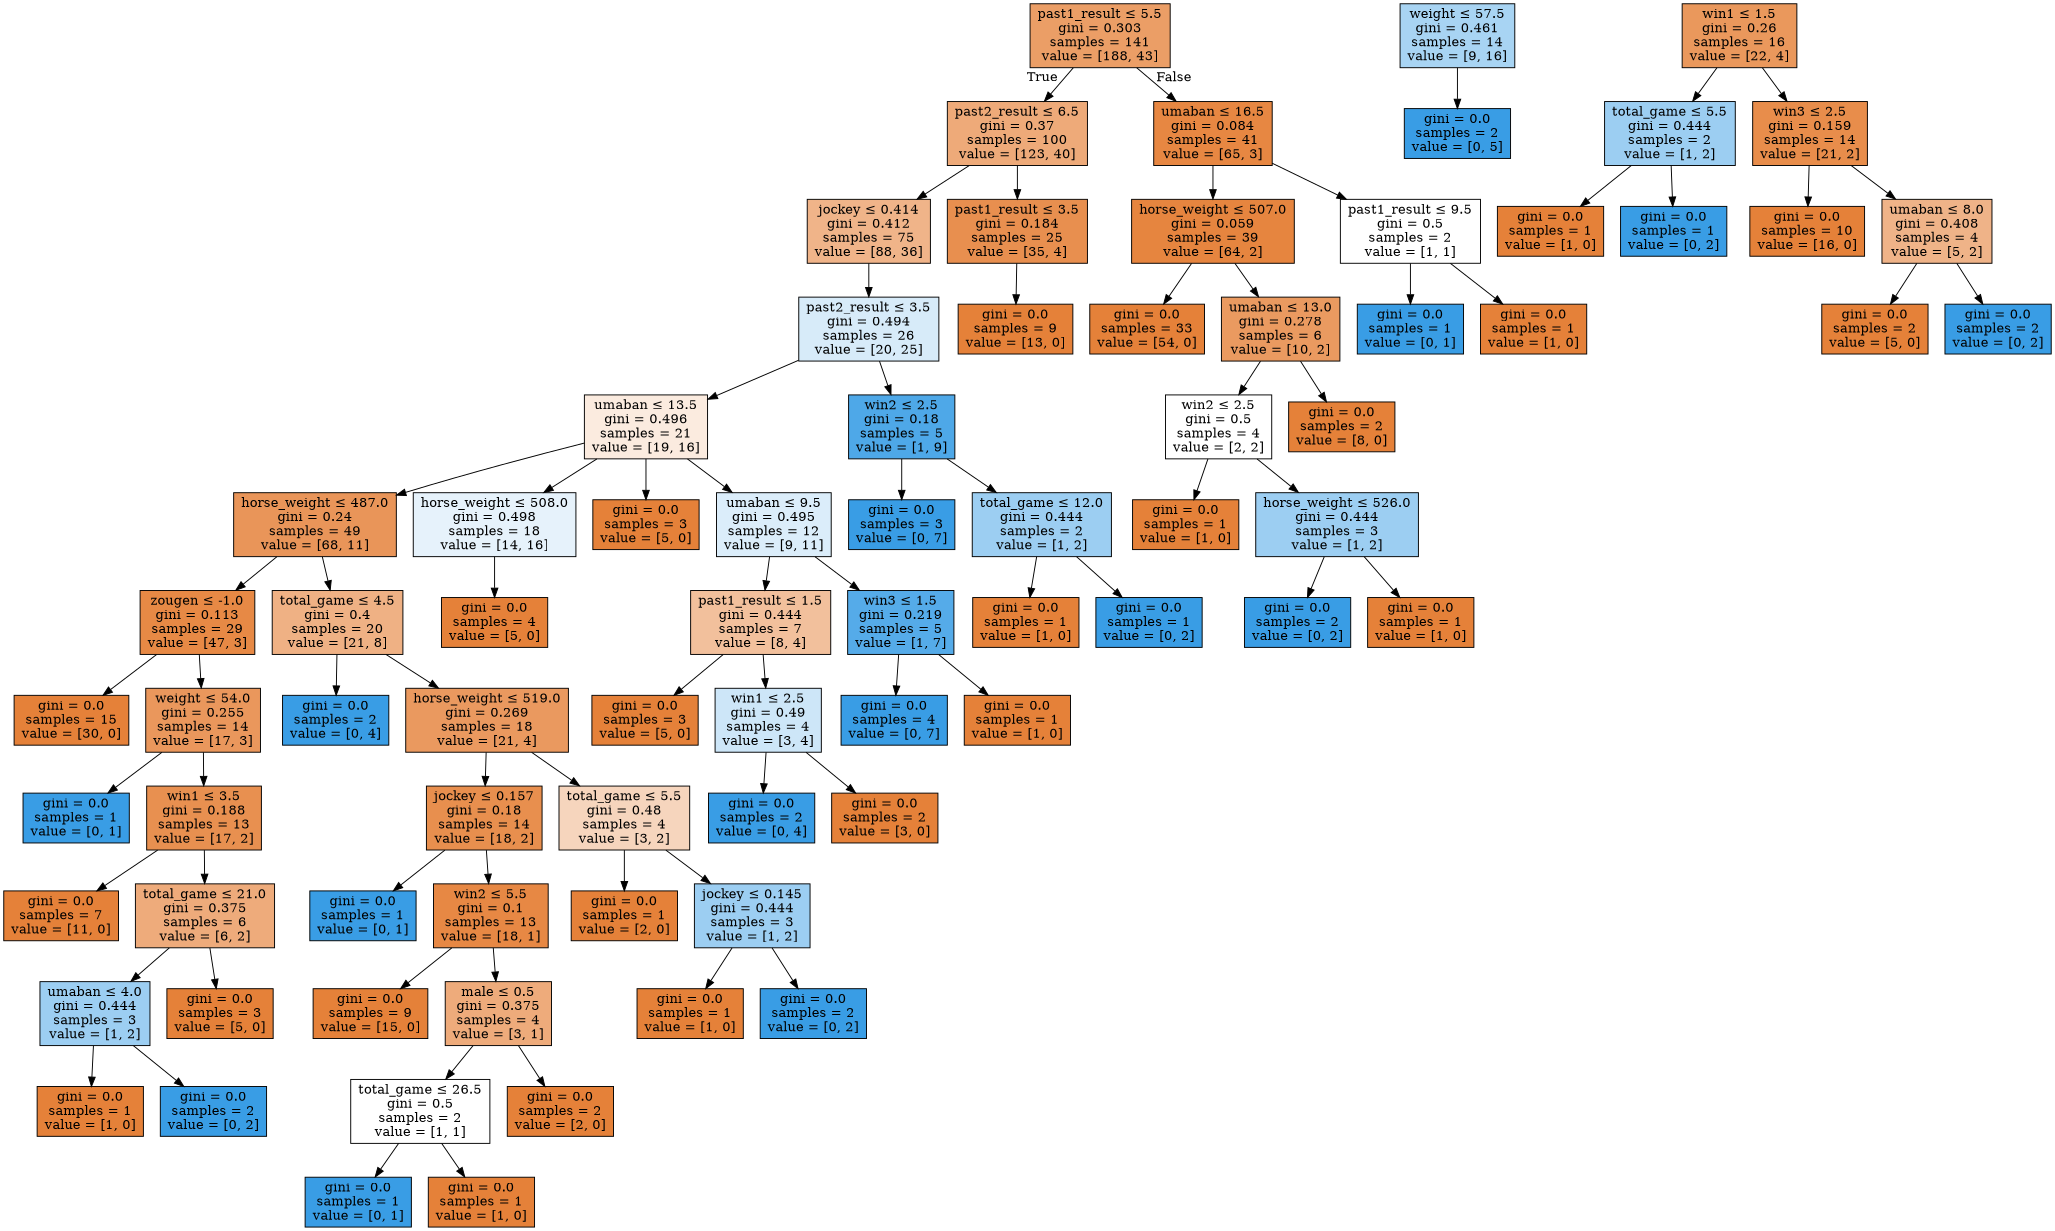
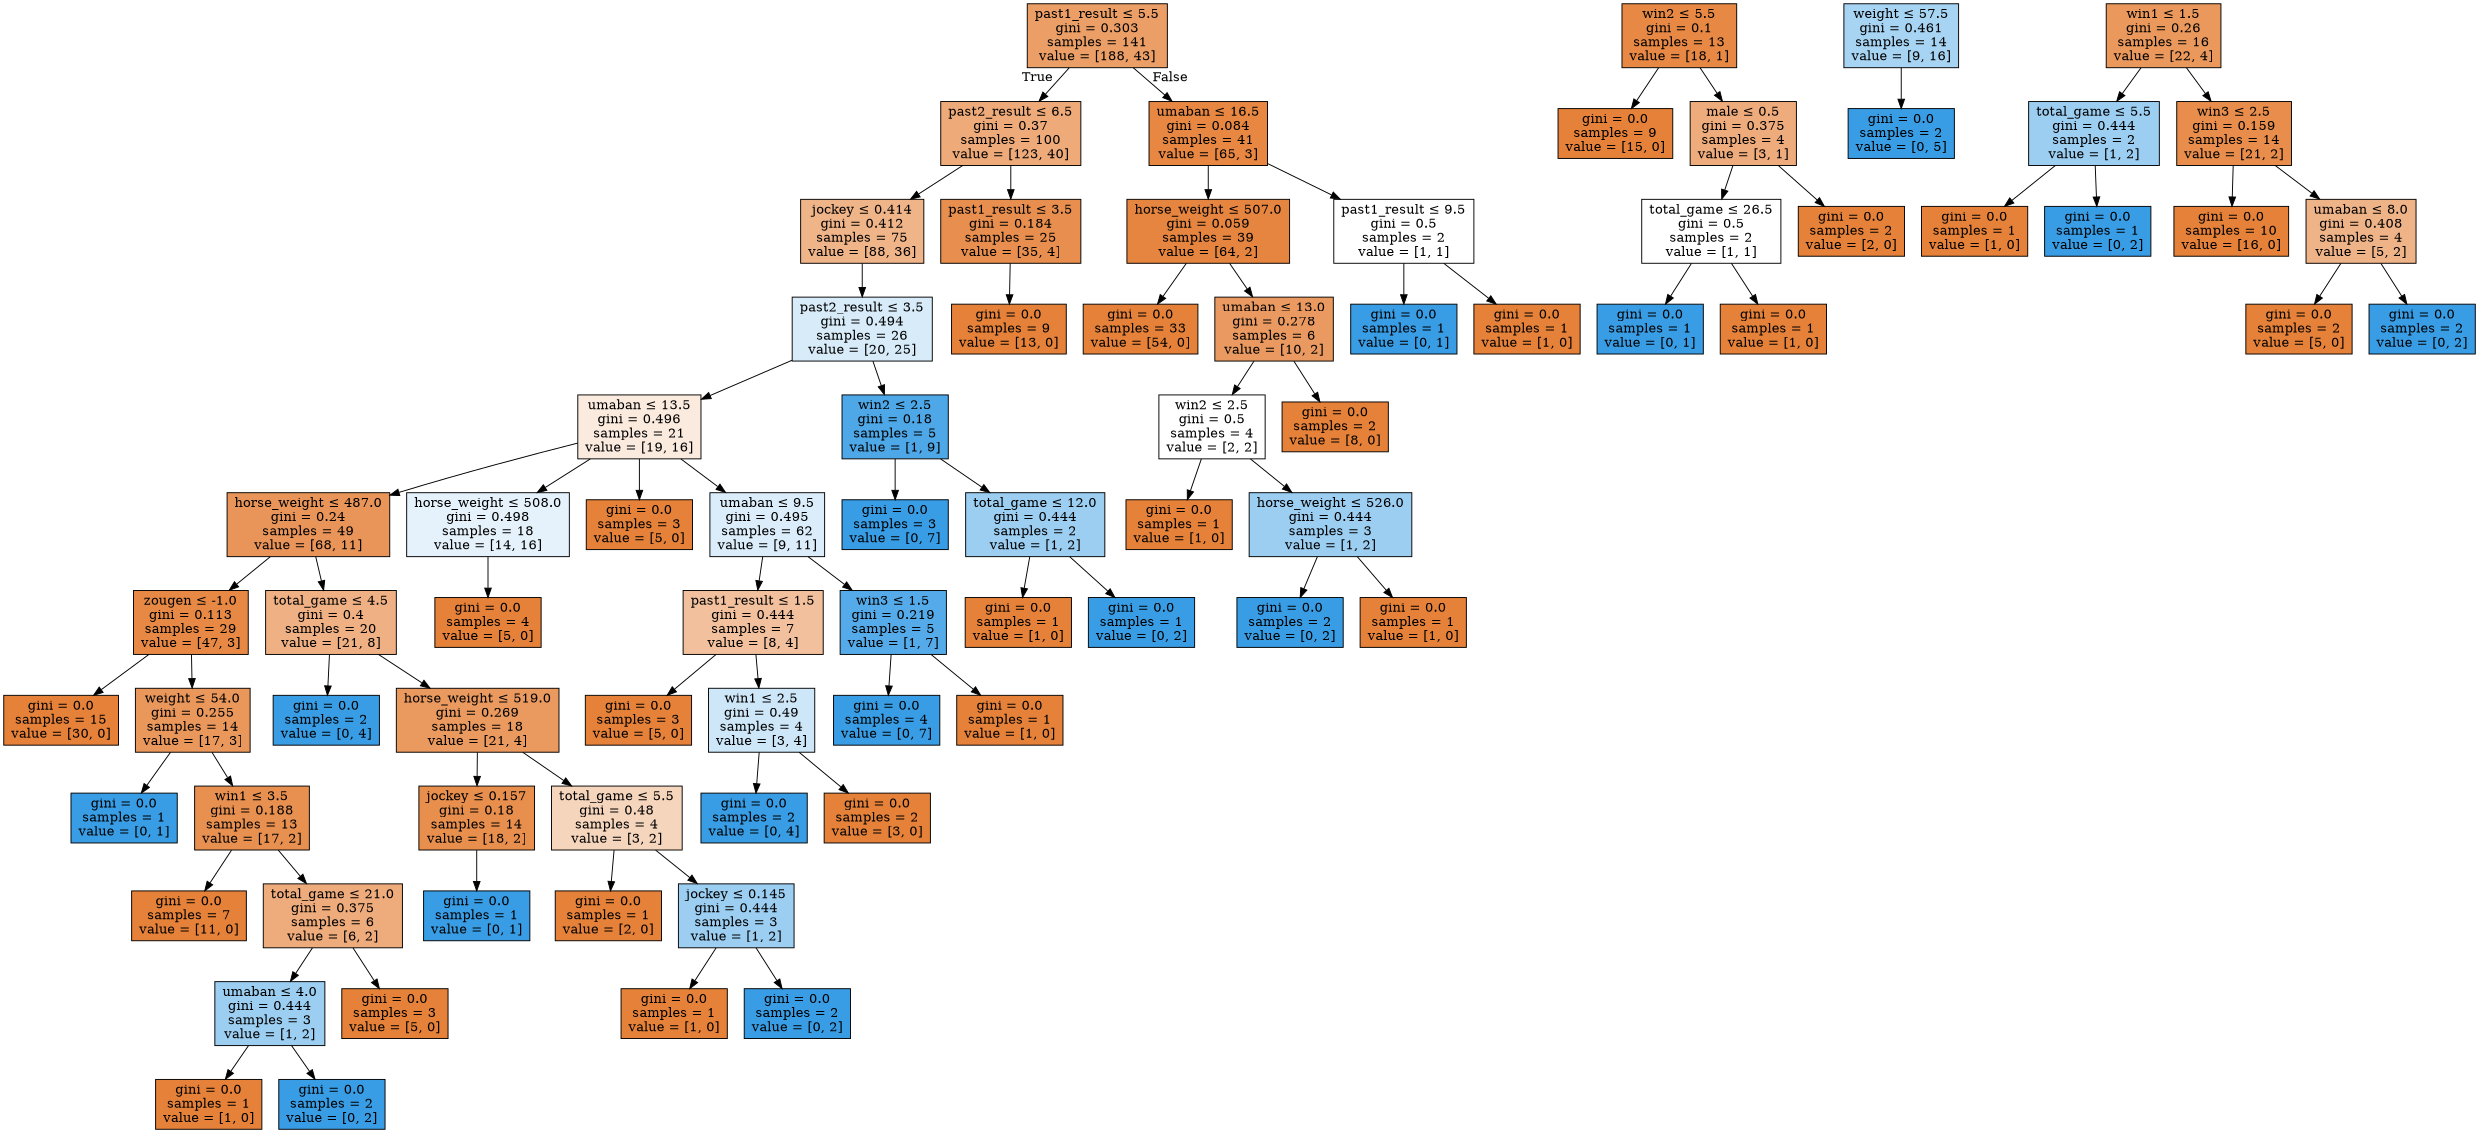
node "umaban ≤ 9.5": text "samples = 12" -> "samples = 62"
edge "jockey ≤ 0.157" -> "win2 ≤ 5.5": removed
